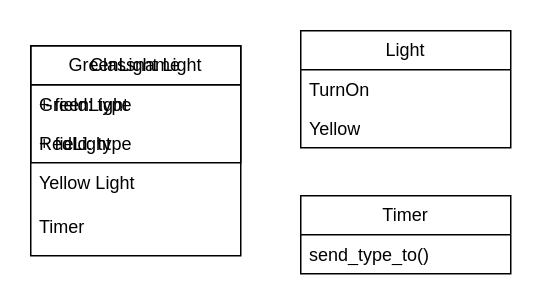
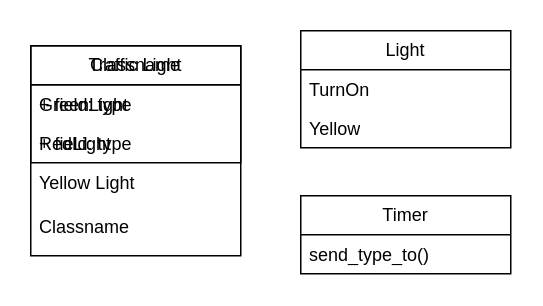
node "GreenLight Light": label "GreenLight Light" -> "Traffic Light"
node "Yellow Light Timer": label "Yellow Light Timer" -> "Yellow Light Classname"
